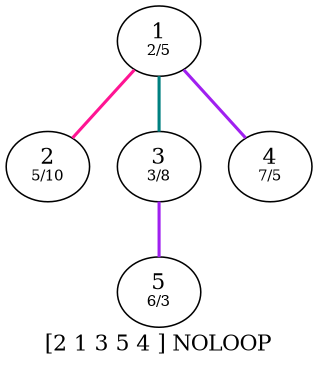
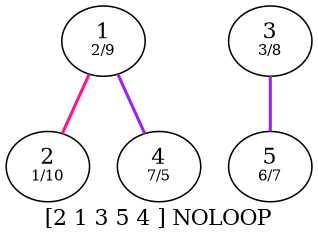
node "1": text "2/5" -> "2/9"
edge "1" -- "3": removed
node "2": text "5/10" -> "1/10"
node "5": text "6/3" -> "6/7"
